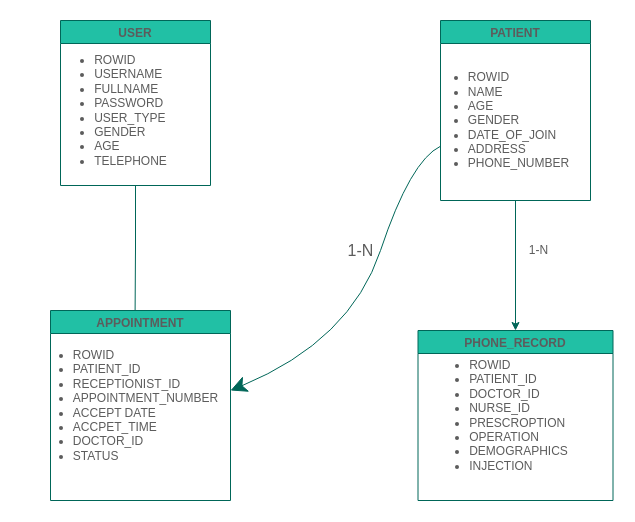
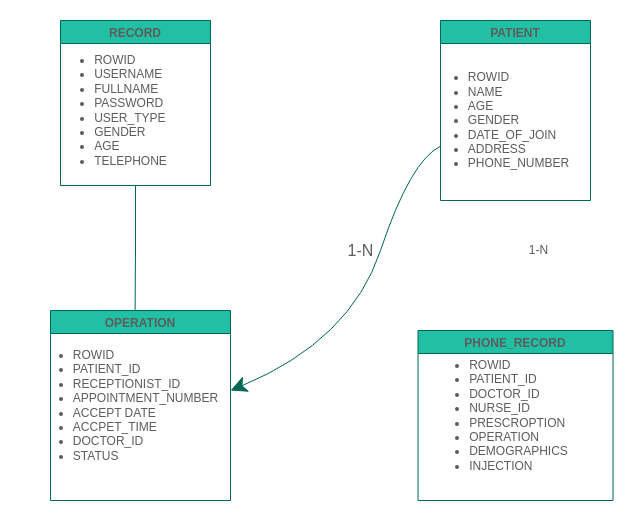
node "USER": label "USER" -> "RECORD"
edge "PATIENT" -> "PHONE_RECORD": removed
node "APPOINTMENT": label "APPOINTMENT" -> "OPERATION"
